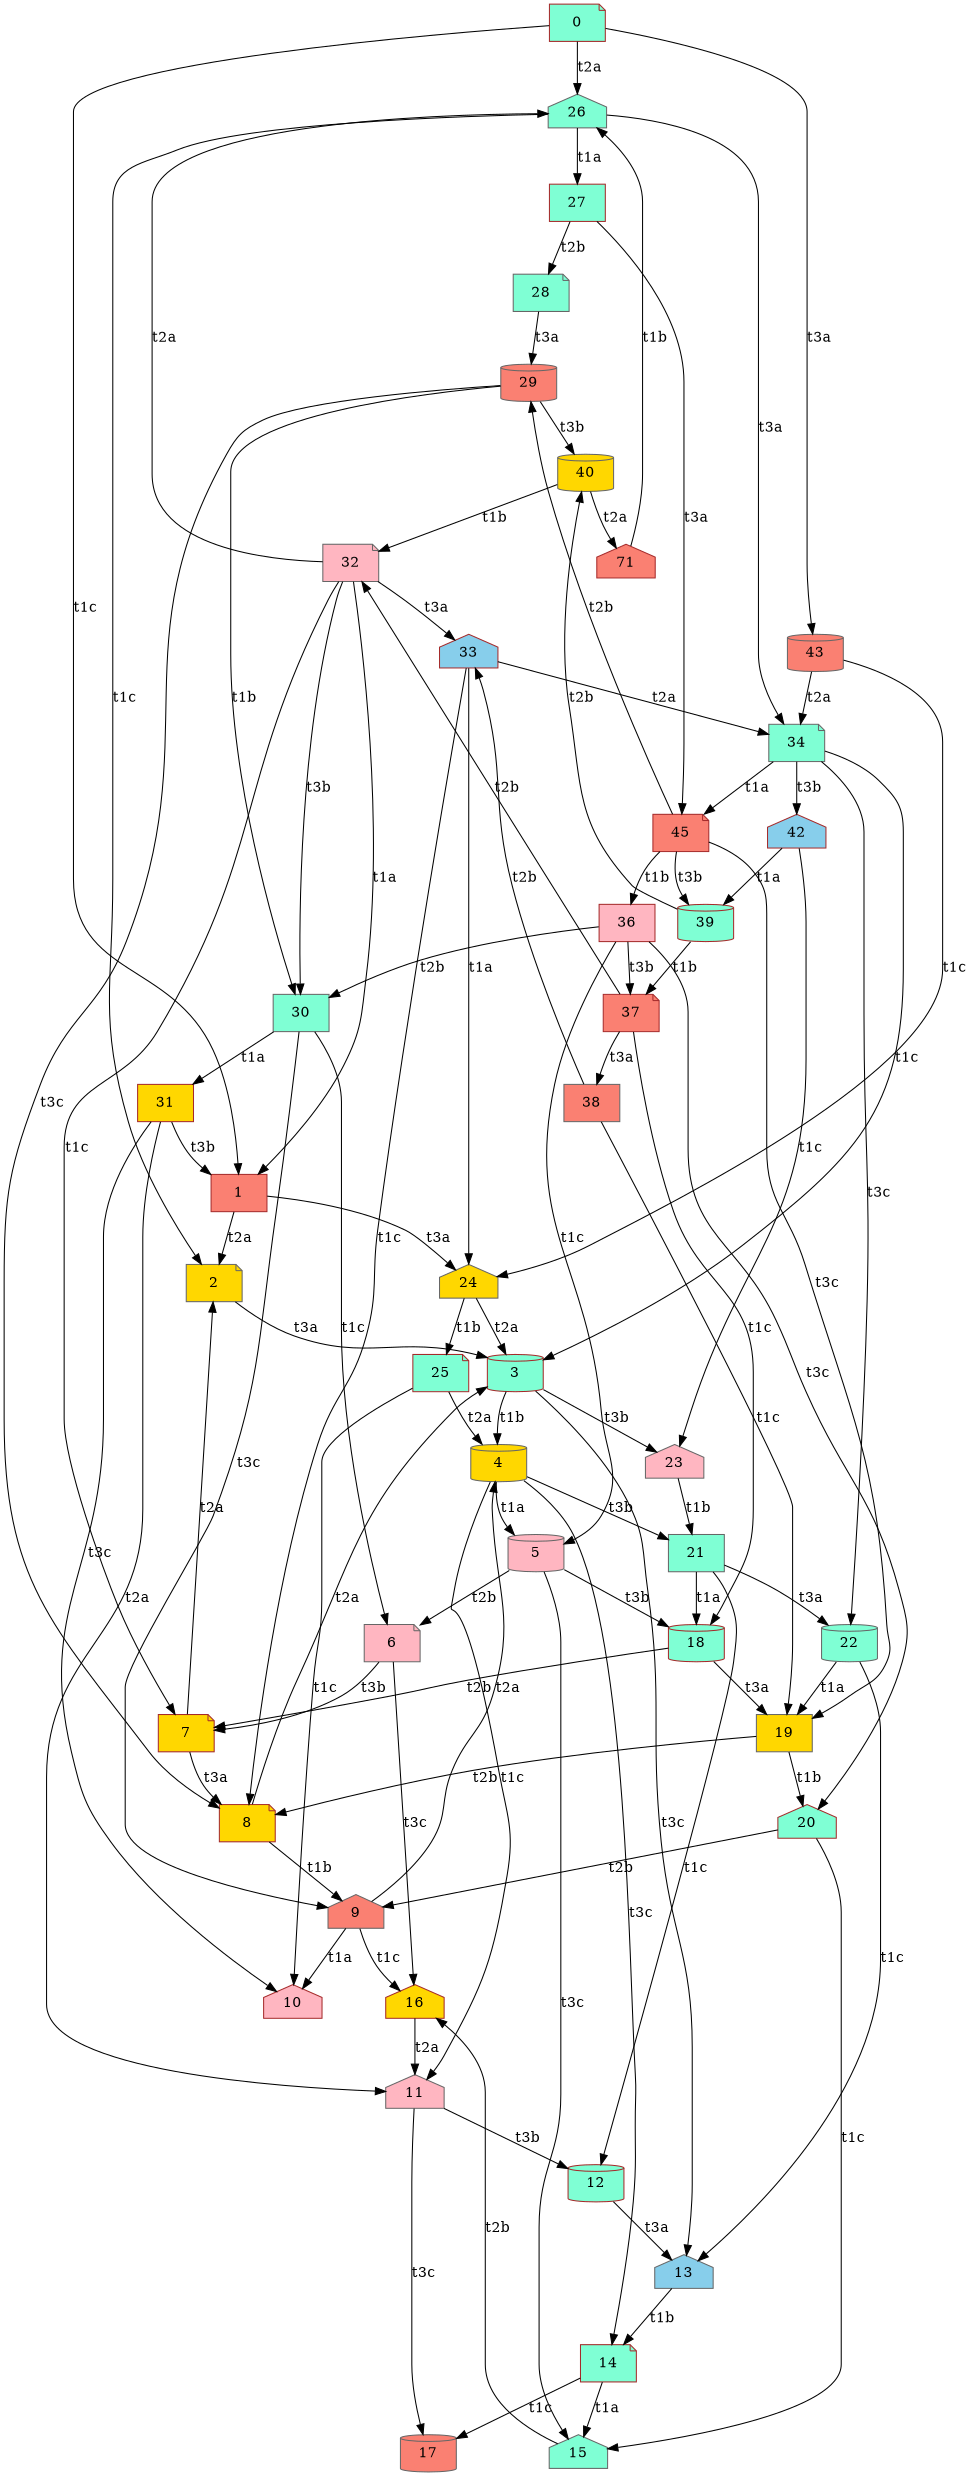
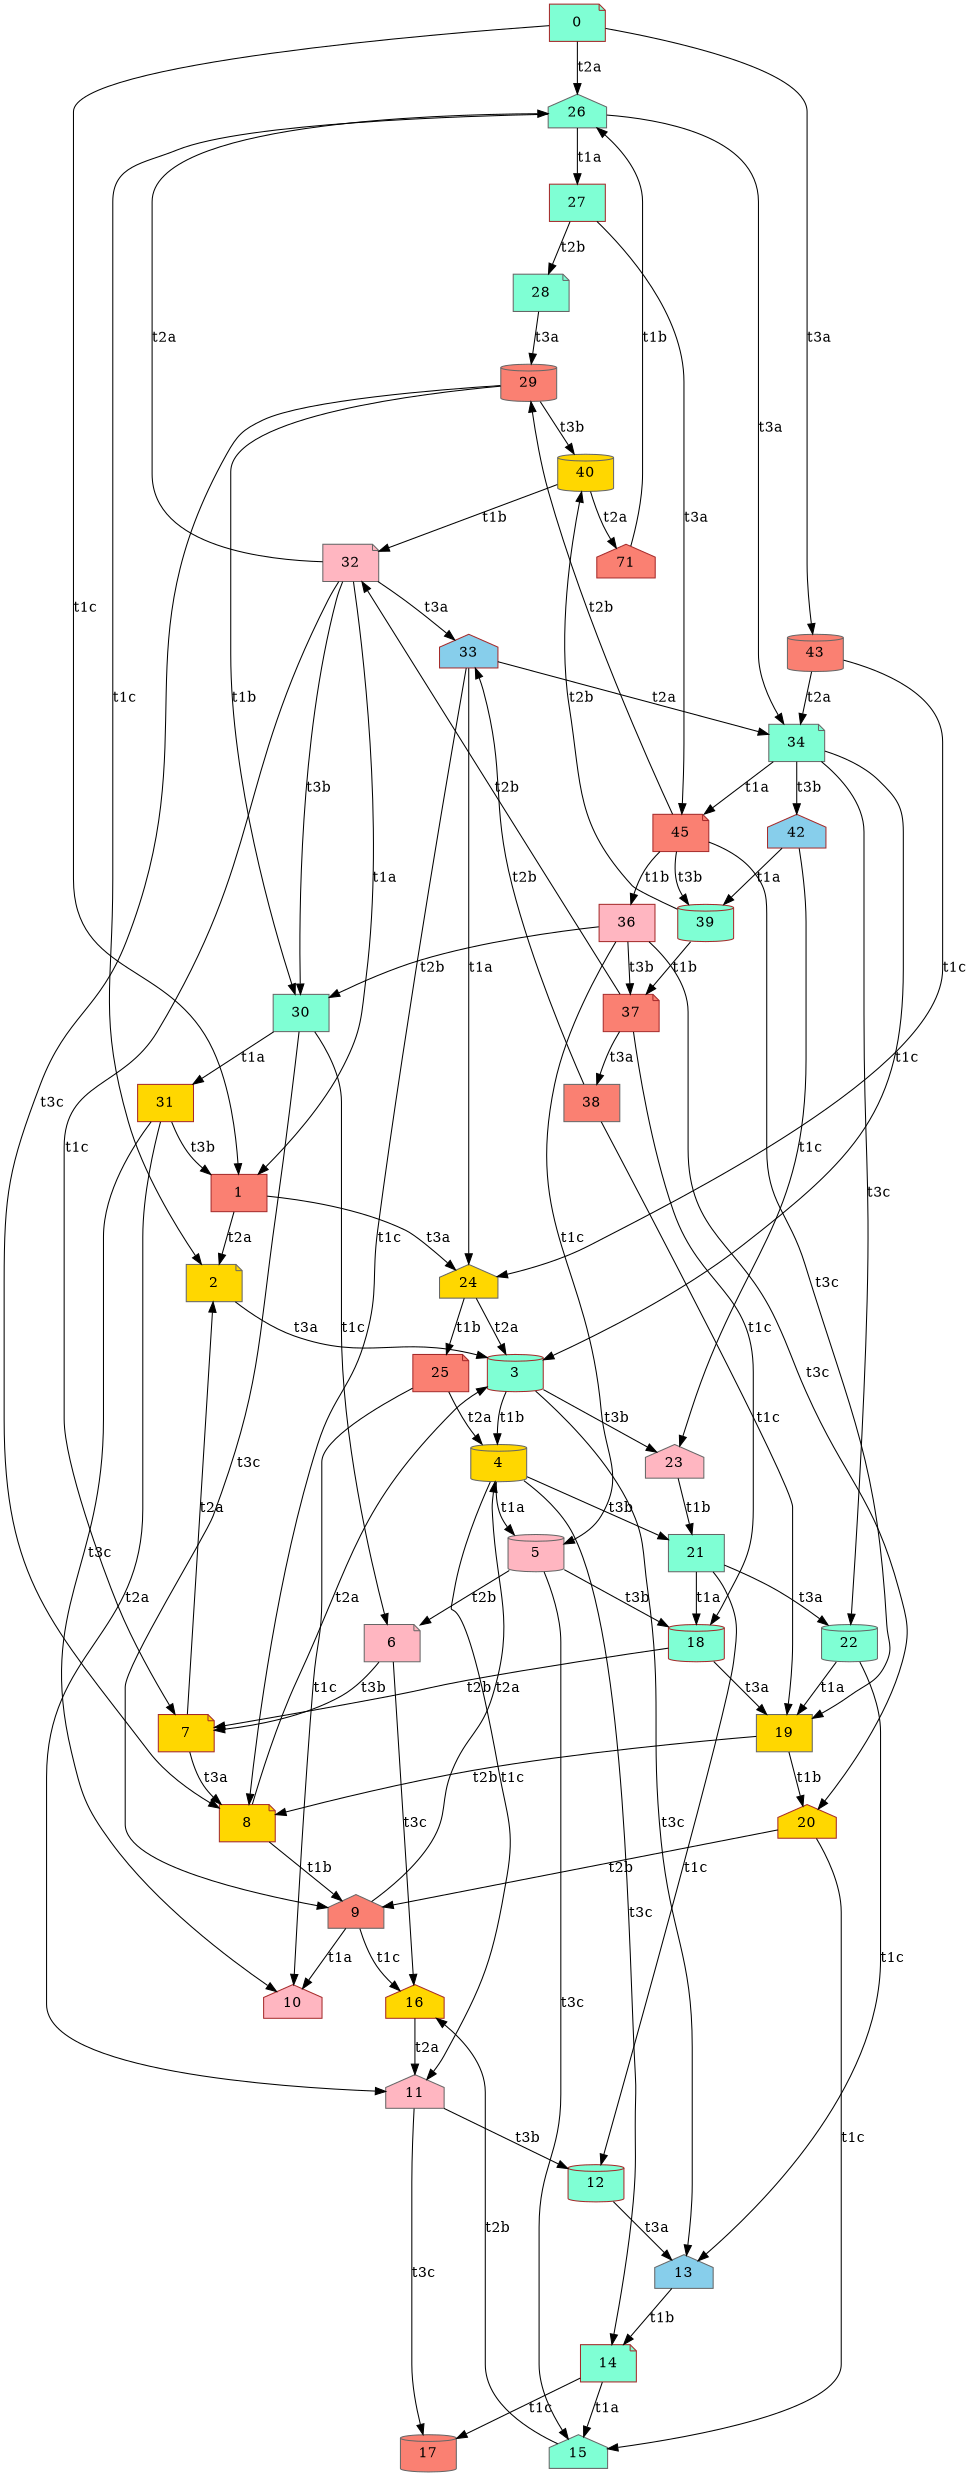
node "25": fillcolor aquamarine -> salmon
node "20": fillcolor aquamarine -> gold
